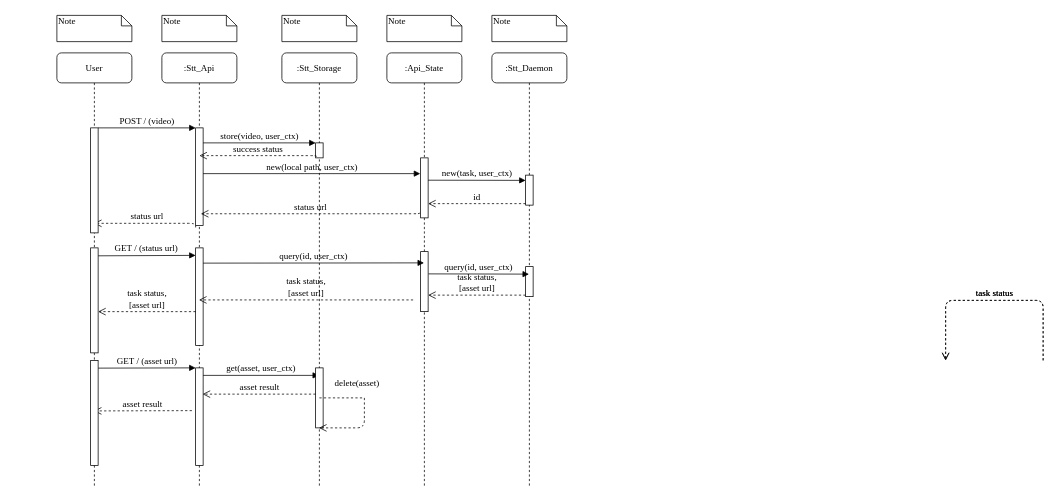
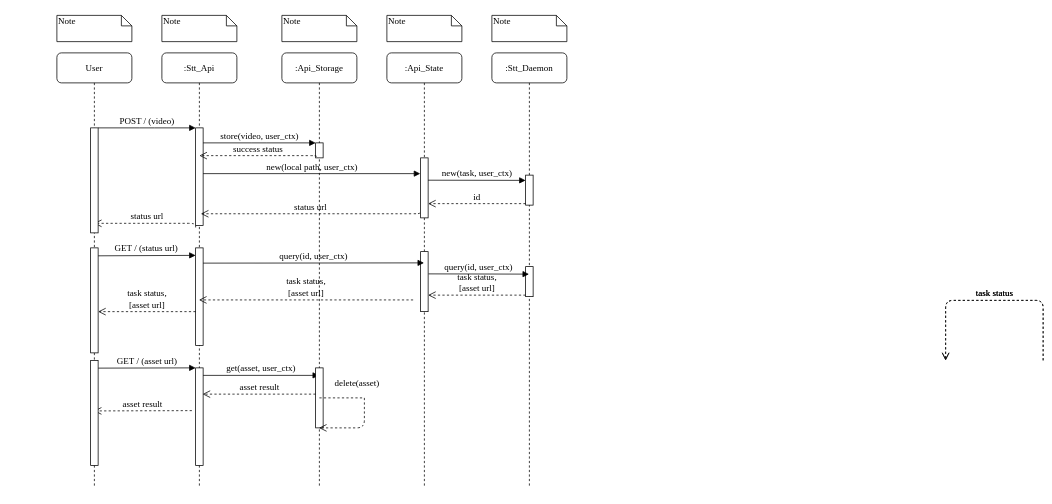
node ":Stt_Storage": label ":Stt_Storage" -> ":Api_Storage"
